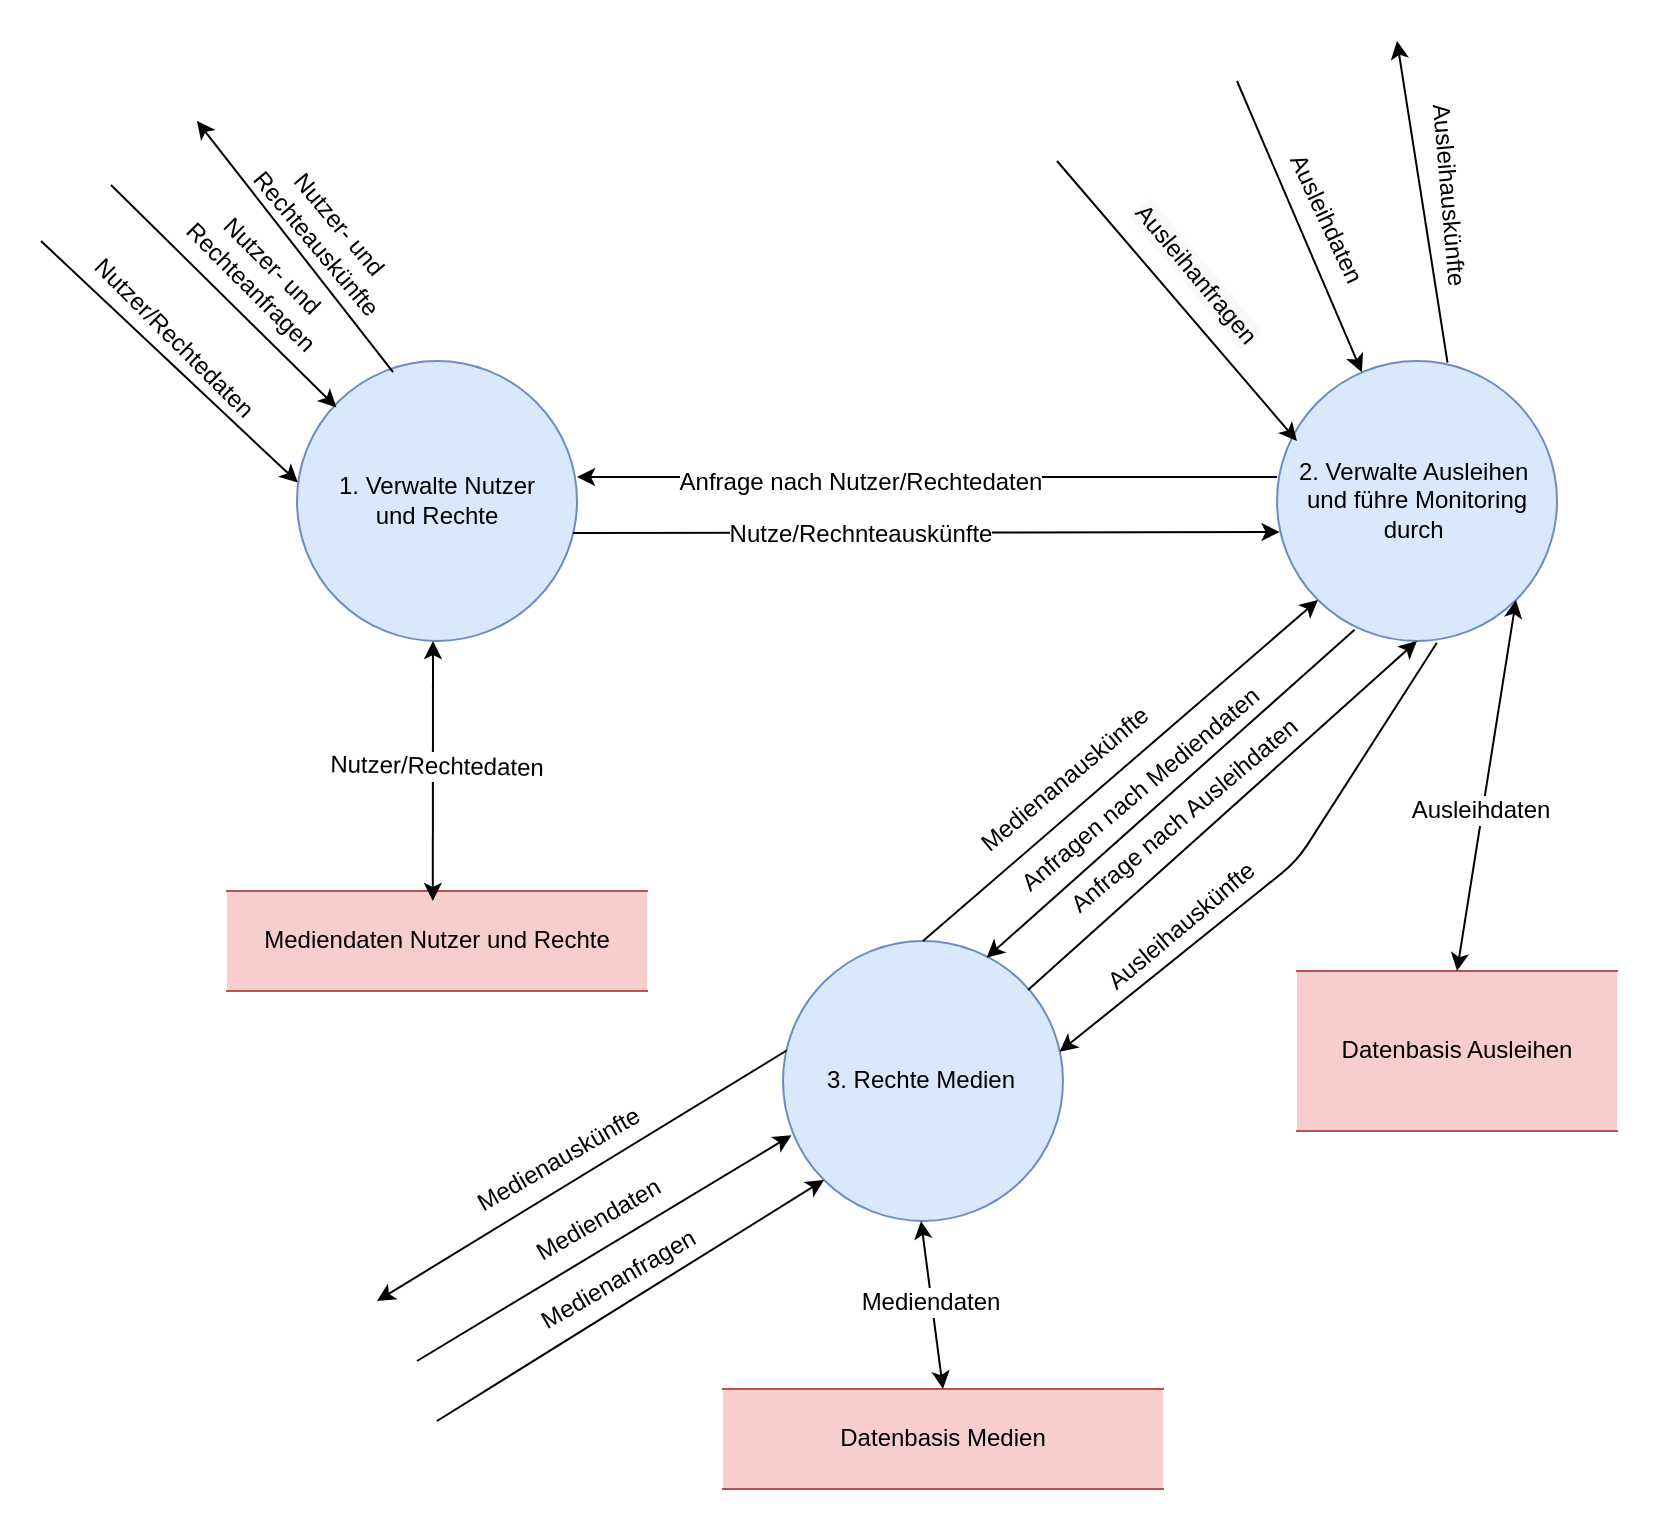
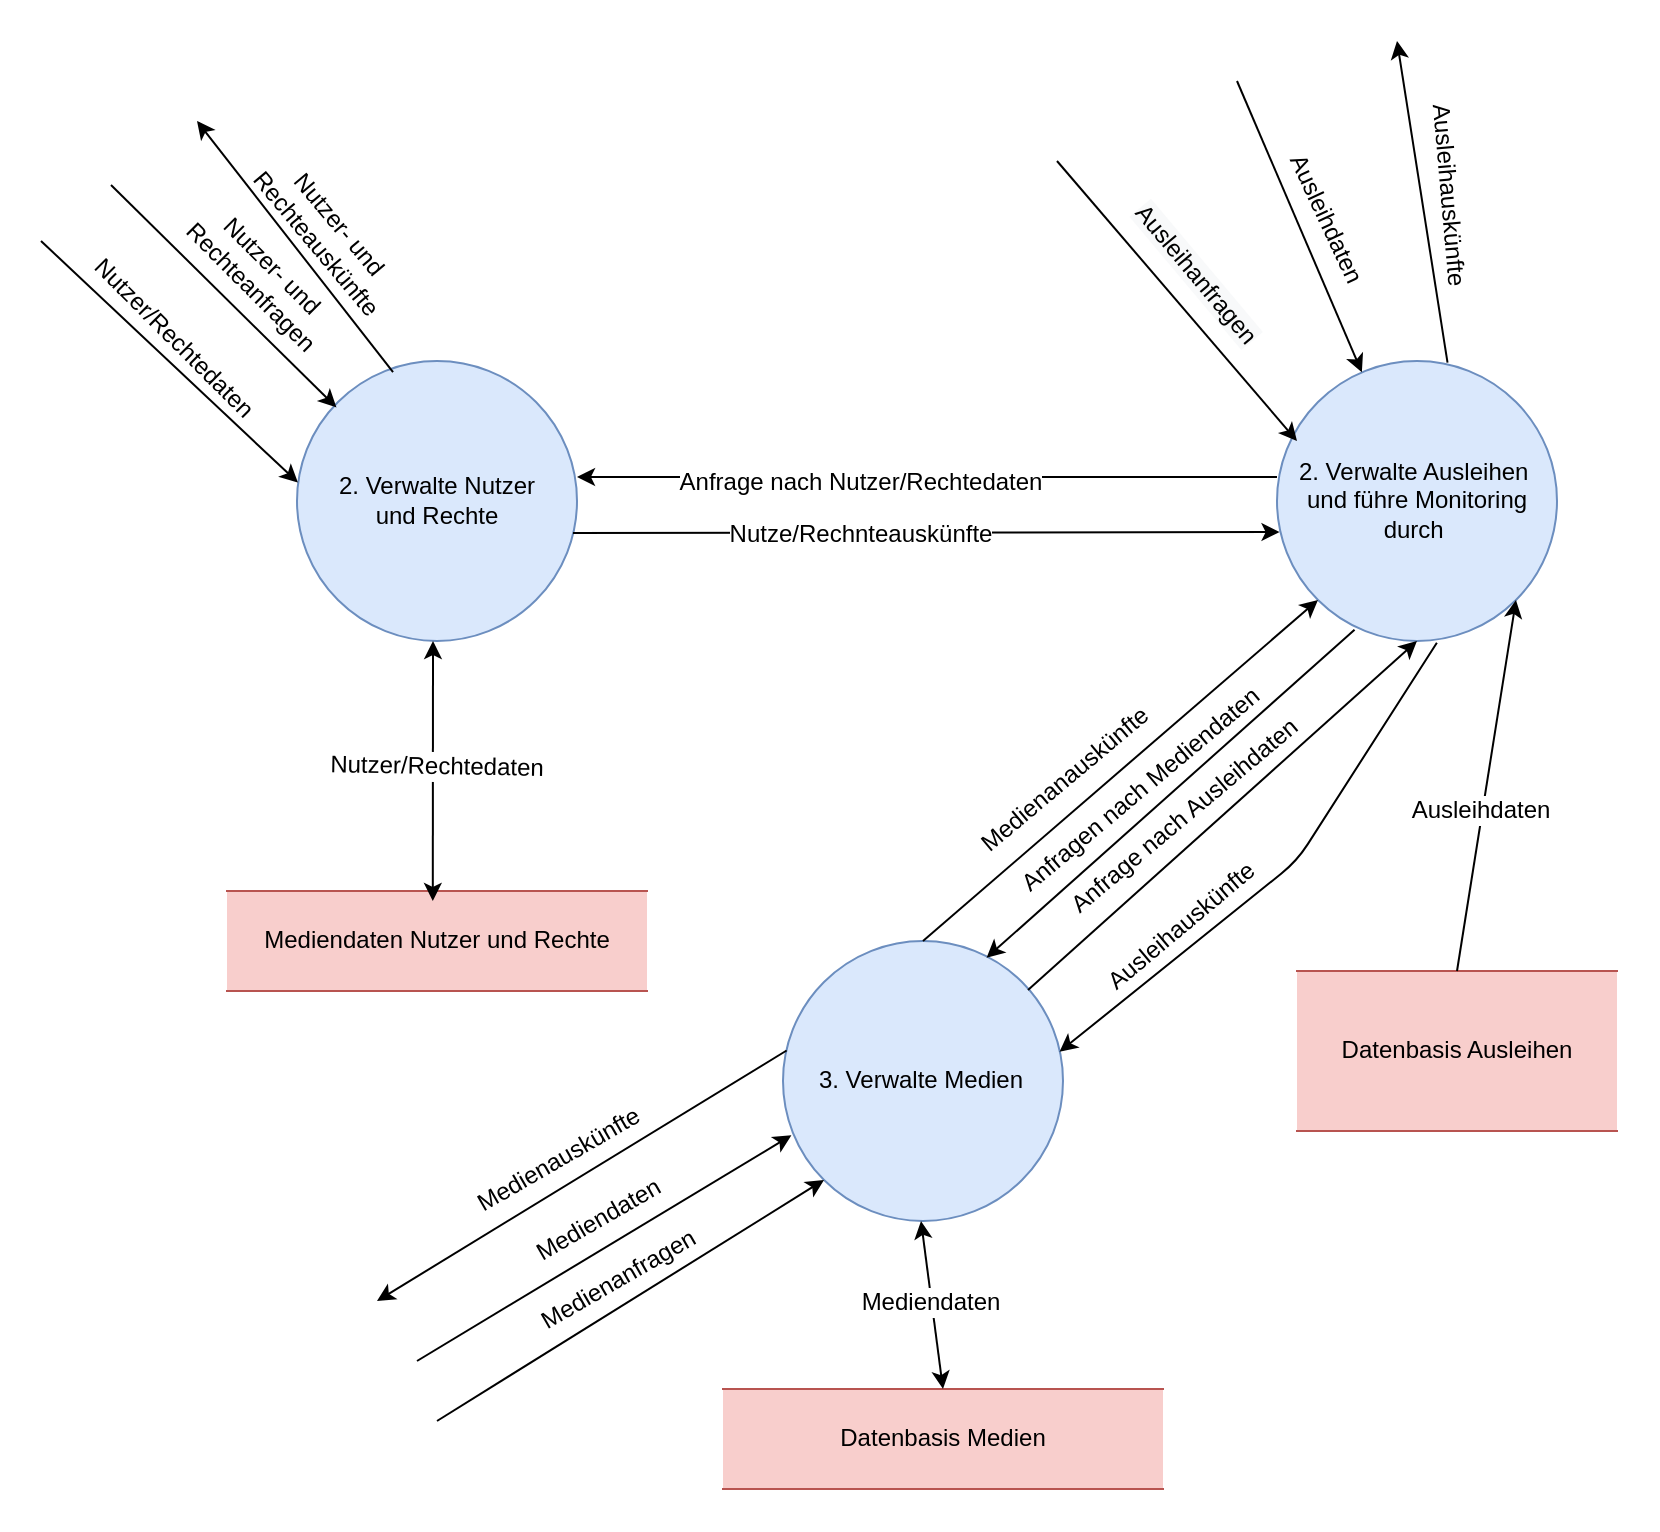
node "1. Verwalte Nutzer und Rechte": label "1. Verwalte Nutzer und Rechte" -> "2. Verwalte Nutzer und Rechte"
edge "2. Verwalte Ausleihen und führe Monitoring durch" -- "Datenbasis Ausleihen": arrowhead classic -> none
node "3. Rechte Medien": label "3. Rechte Medien" -> "3. Verwalte Medien"
